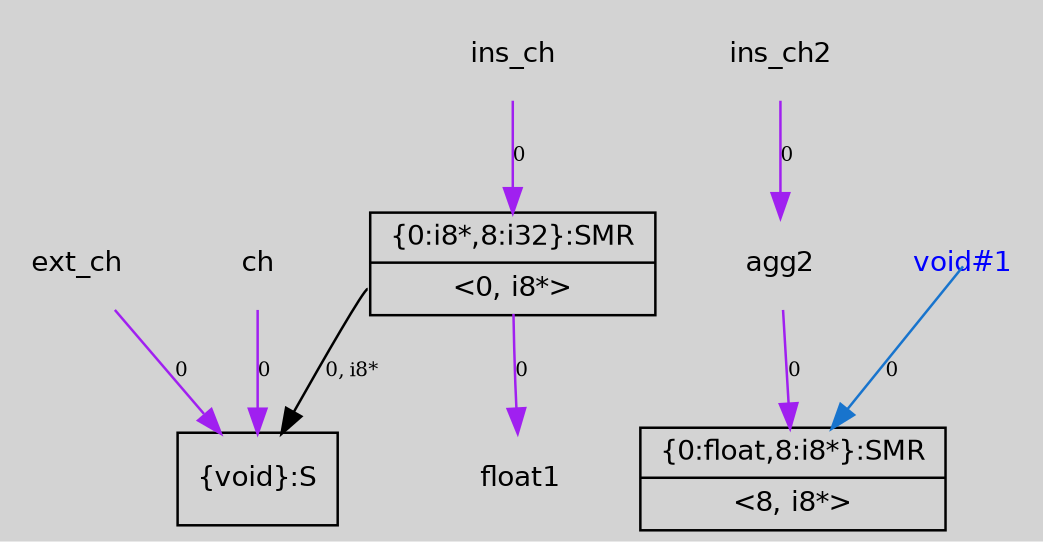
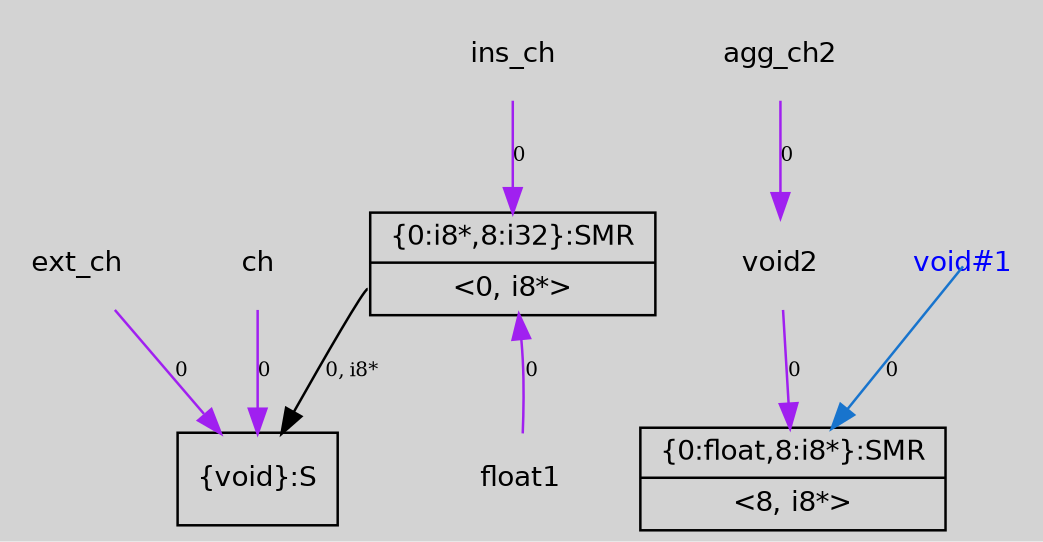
node "ins_ch2": label "ins_ch2" -> "agg_ch2"
node "agg2": label "agg2" -> "void2"
edge "{0:i8*,8:i32}:SMR" -> "float1": reversed
